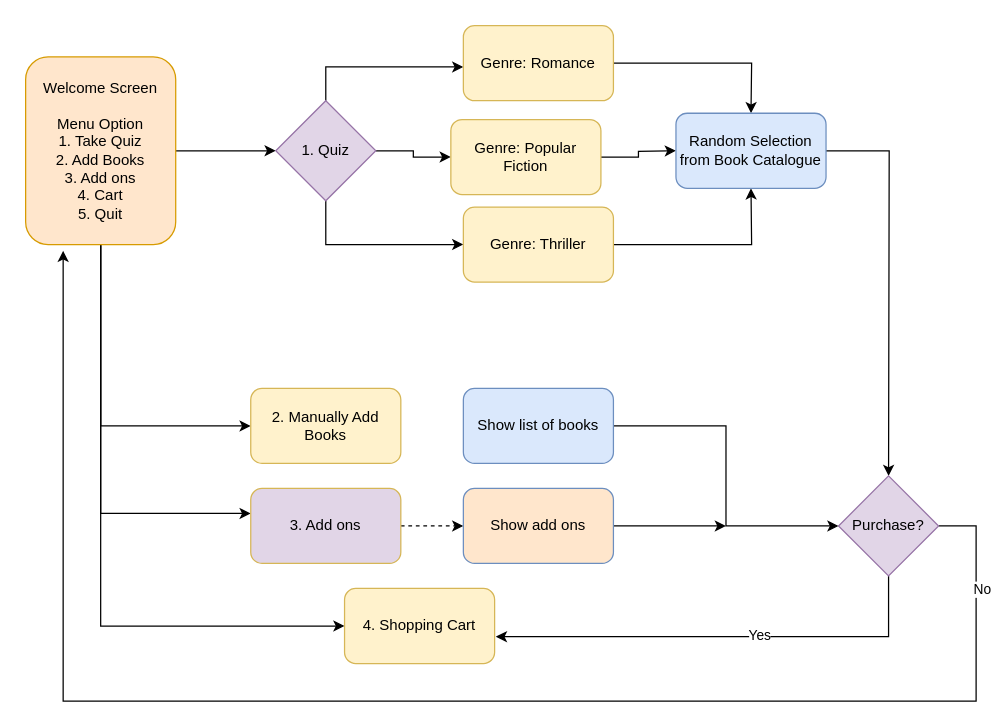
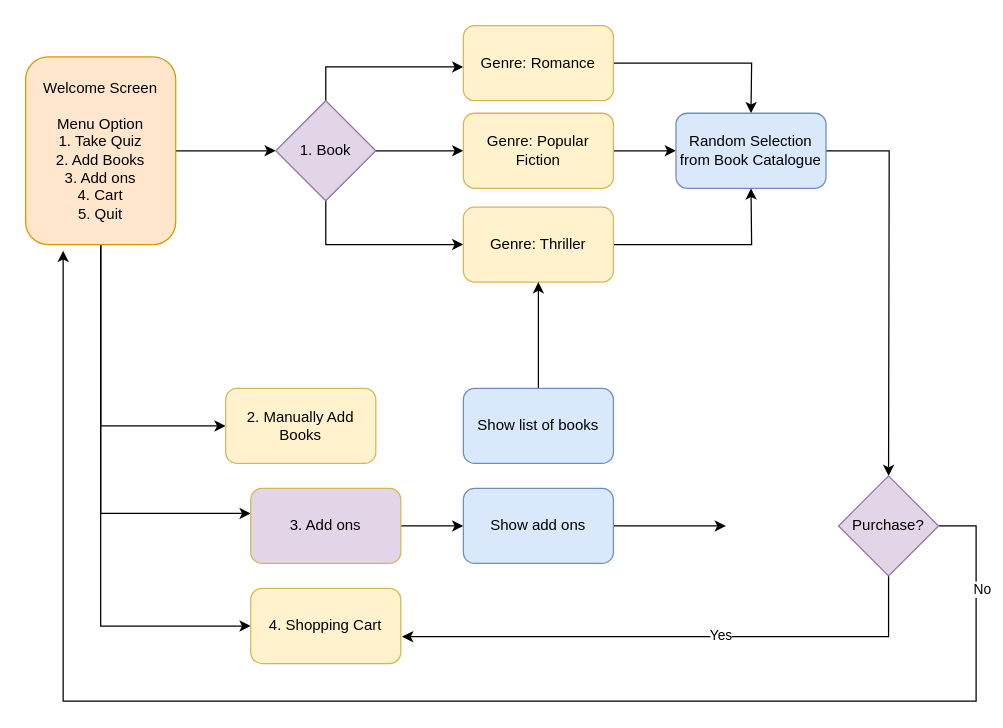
node "1. Quiz": label "1. Quiz" -> "1. Book"
node "Genre: Popular Fiction": moved (526, 157) -> (538, 151)
node "2. Manually Add Books": moved (326, 426) -> (301, 426)
edge "Show list of books" -> "Purchase?": now "Show list of books" -> "Genre: Thriller"
edge "3. Add ons" -> "Show add ons": style dashed -> solid
node "Show add ons": fillcolor #ffe6cc -> #dae8fc
node "4. Shopping Cart": moved (419, 626) -> (326, 626)
